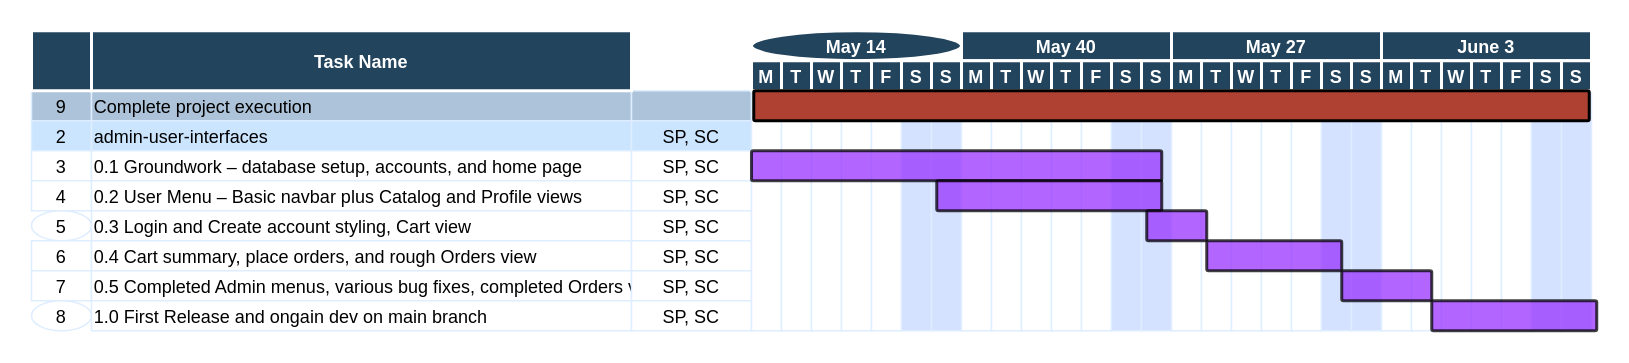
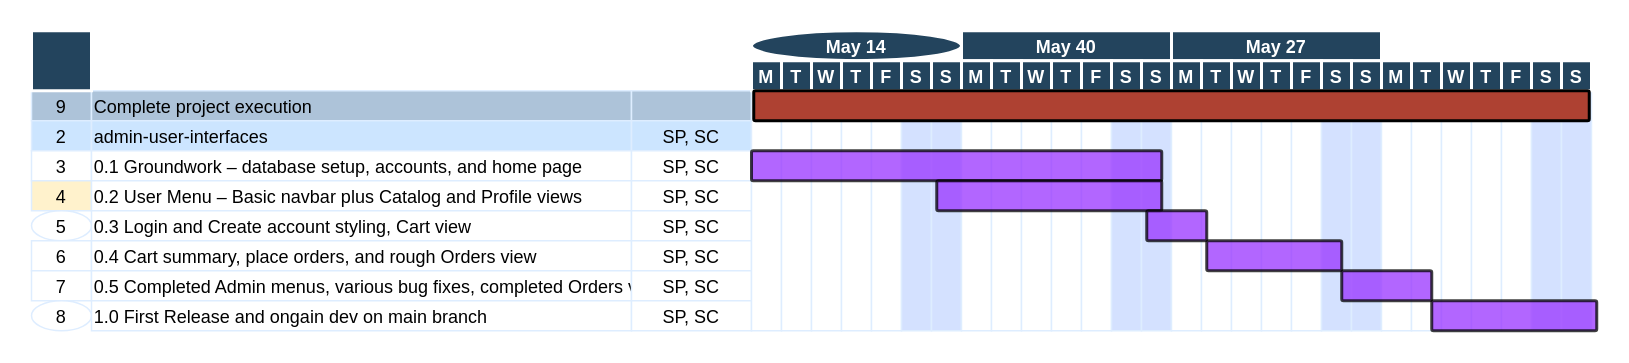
node "June 3": removed
node "Task Name": removed
node "4": fillcolor #ffffff -> #fff2cc
